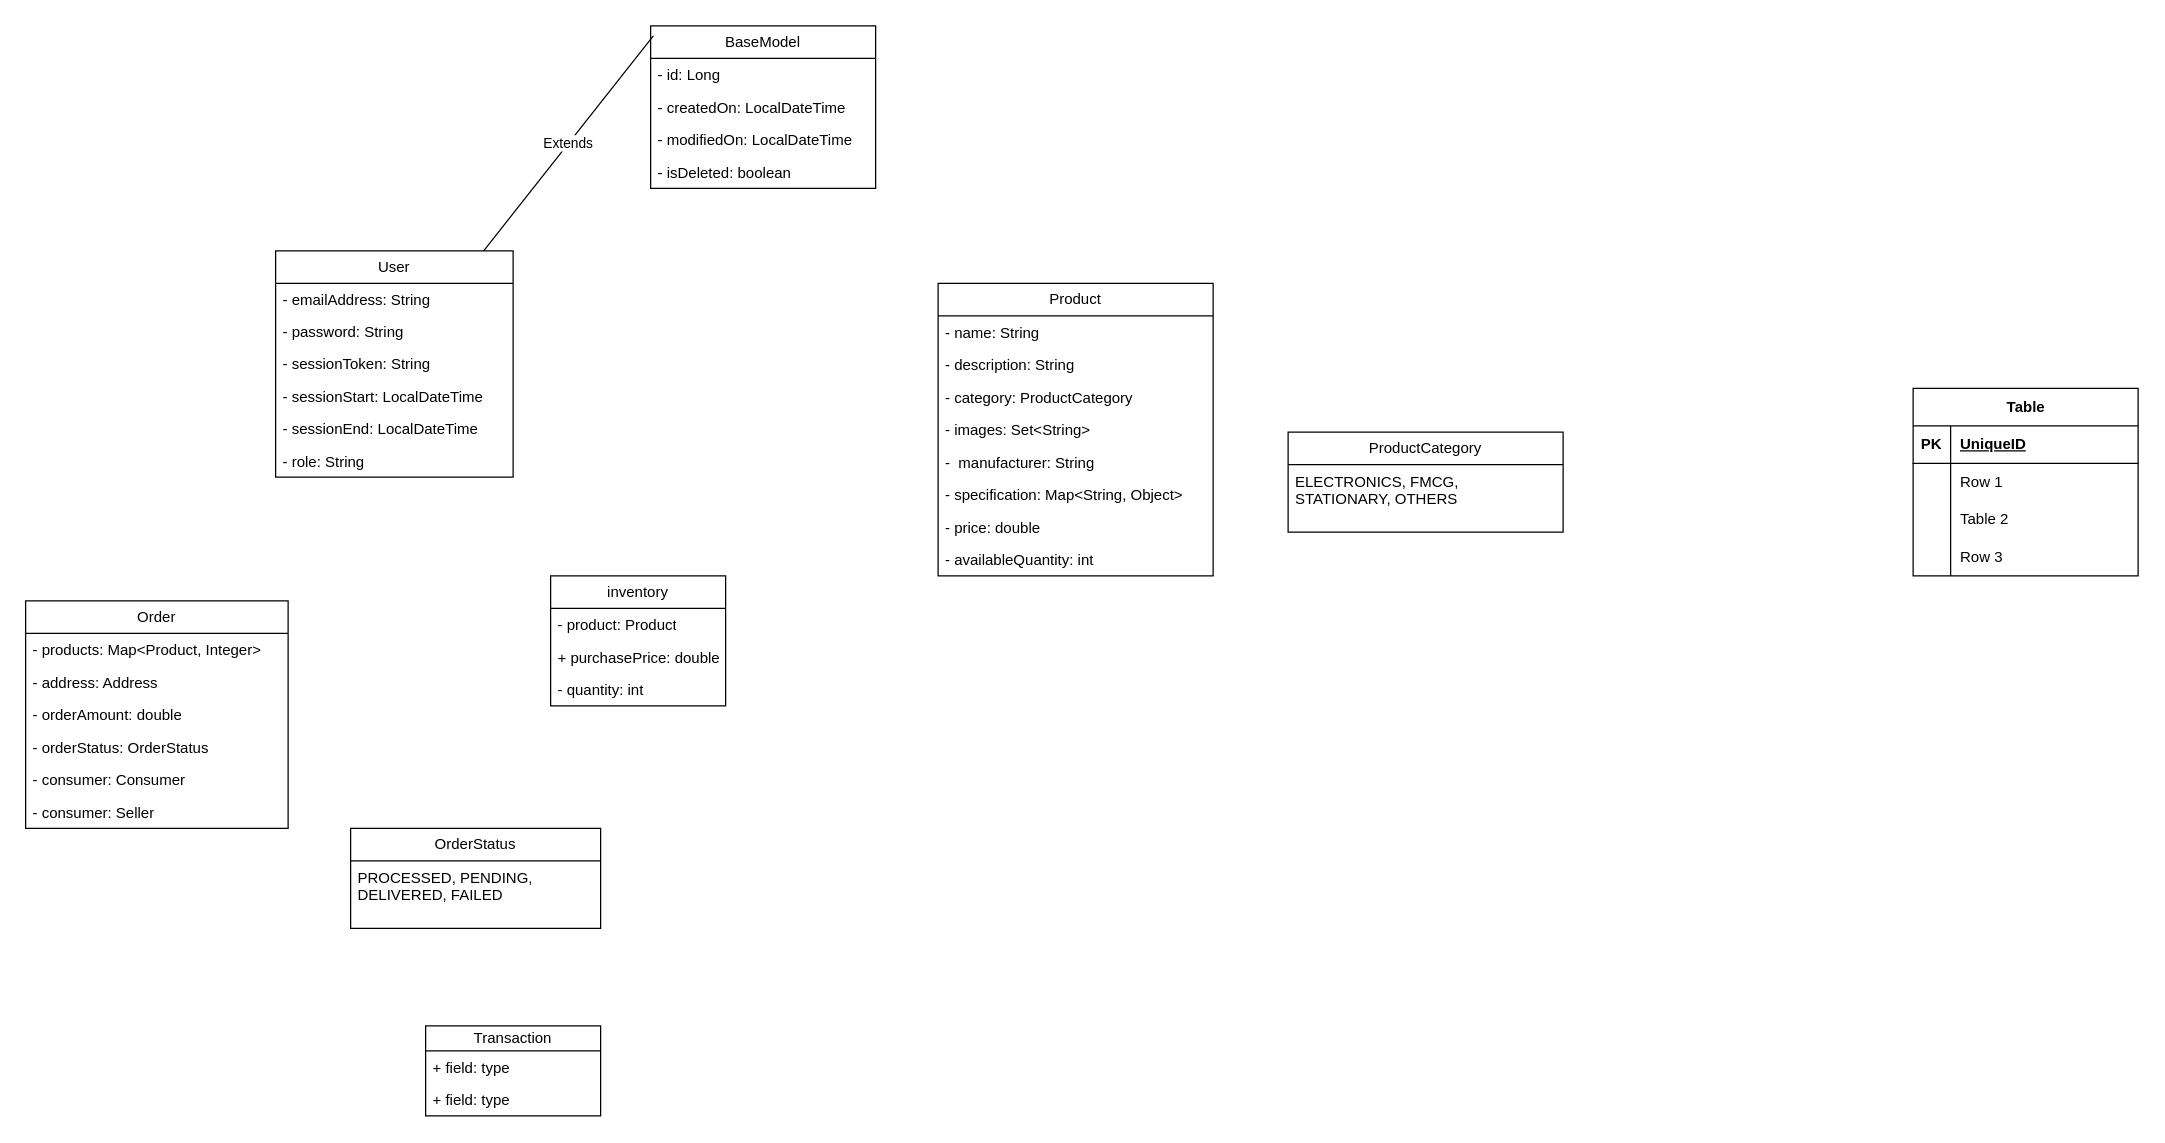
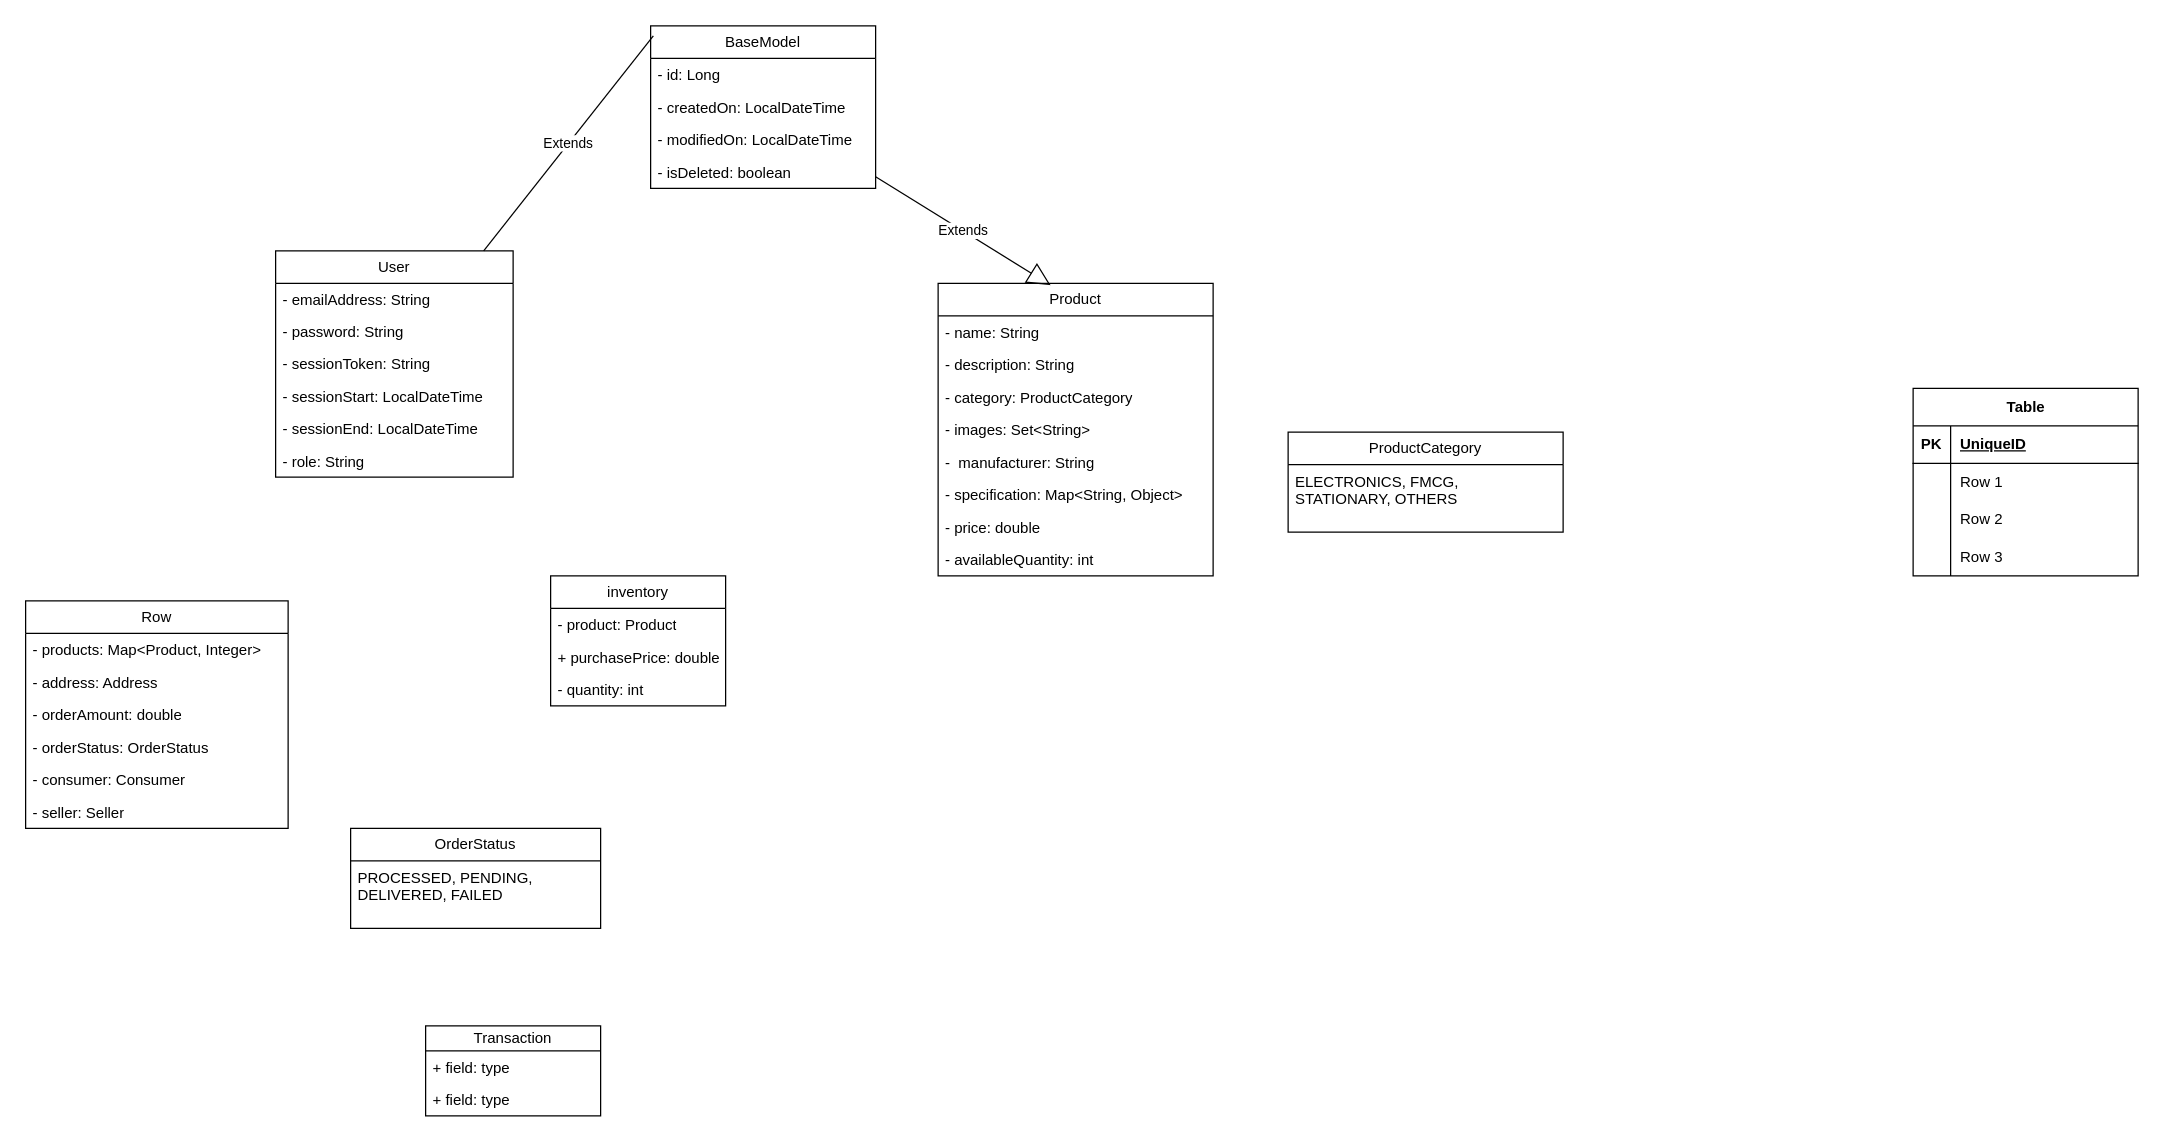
edge "BaseModel" -> "Product": added, label "Extends"
node "Table 2": label "Table 2" -> "Row 2"
node "Order": label "Order" -> "Row"
node "- consumer: Seller": label "- consumer: Seller" -> "- seller: Seller"
